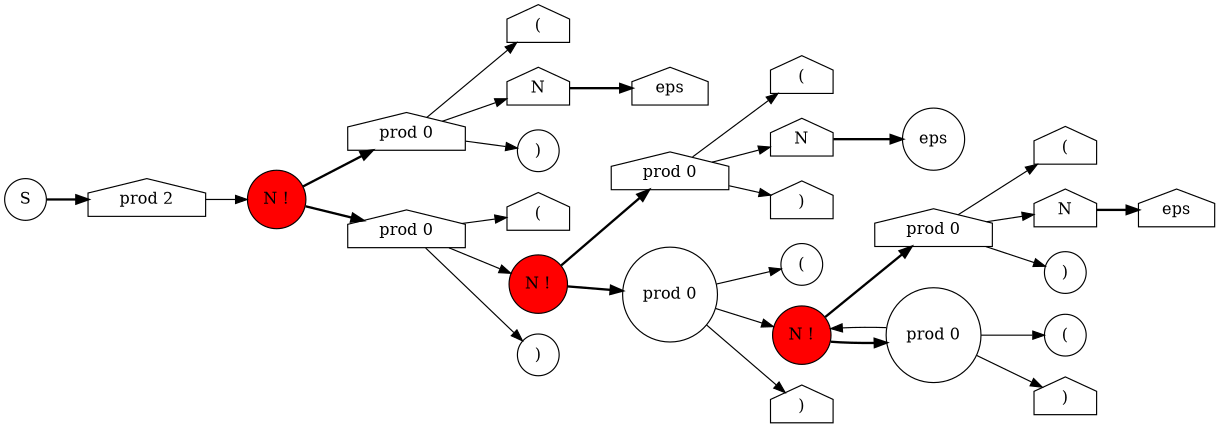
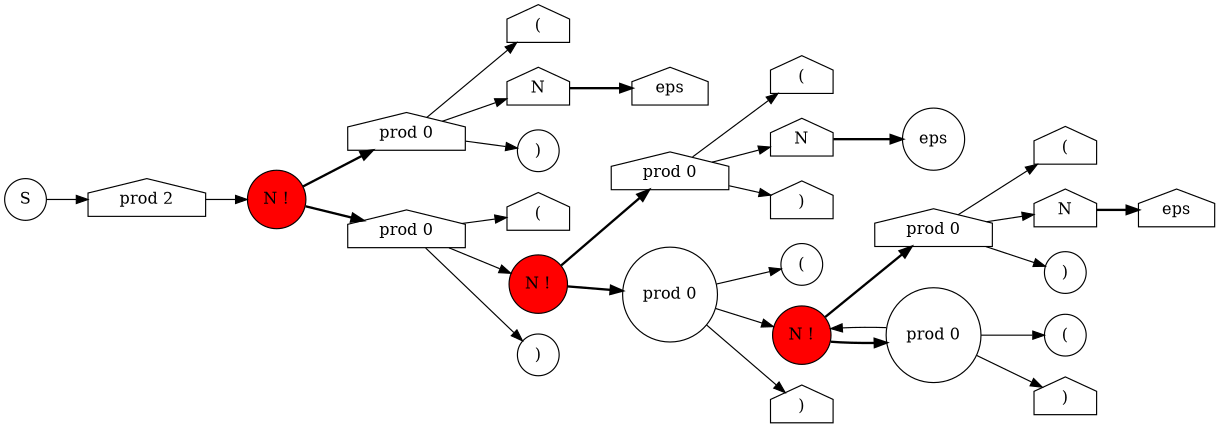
edge "S" -> "prod 2": style bold -> solid
